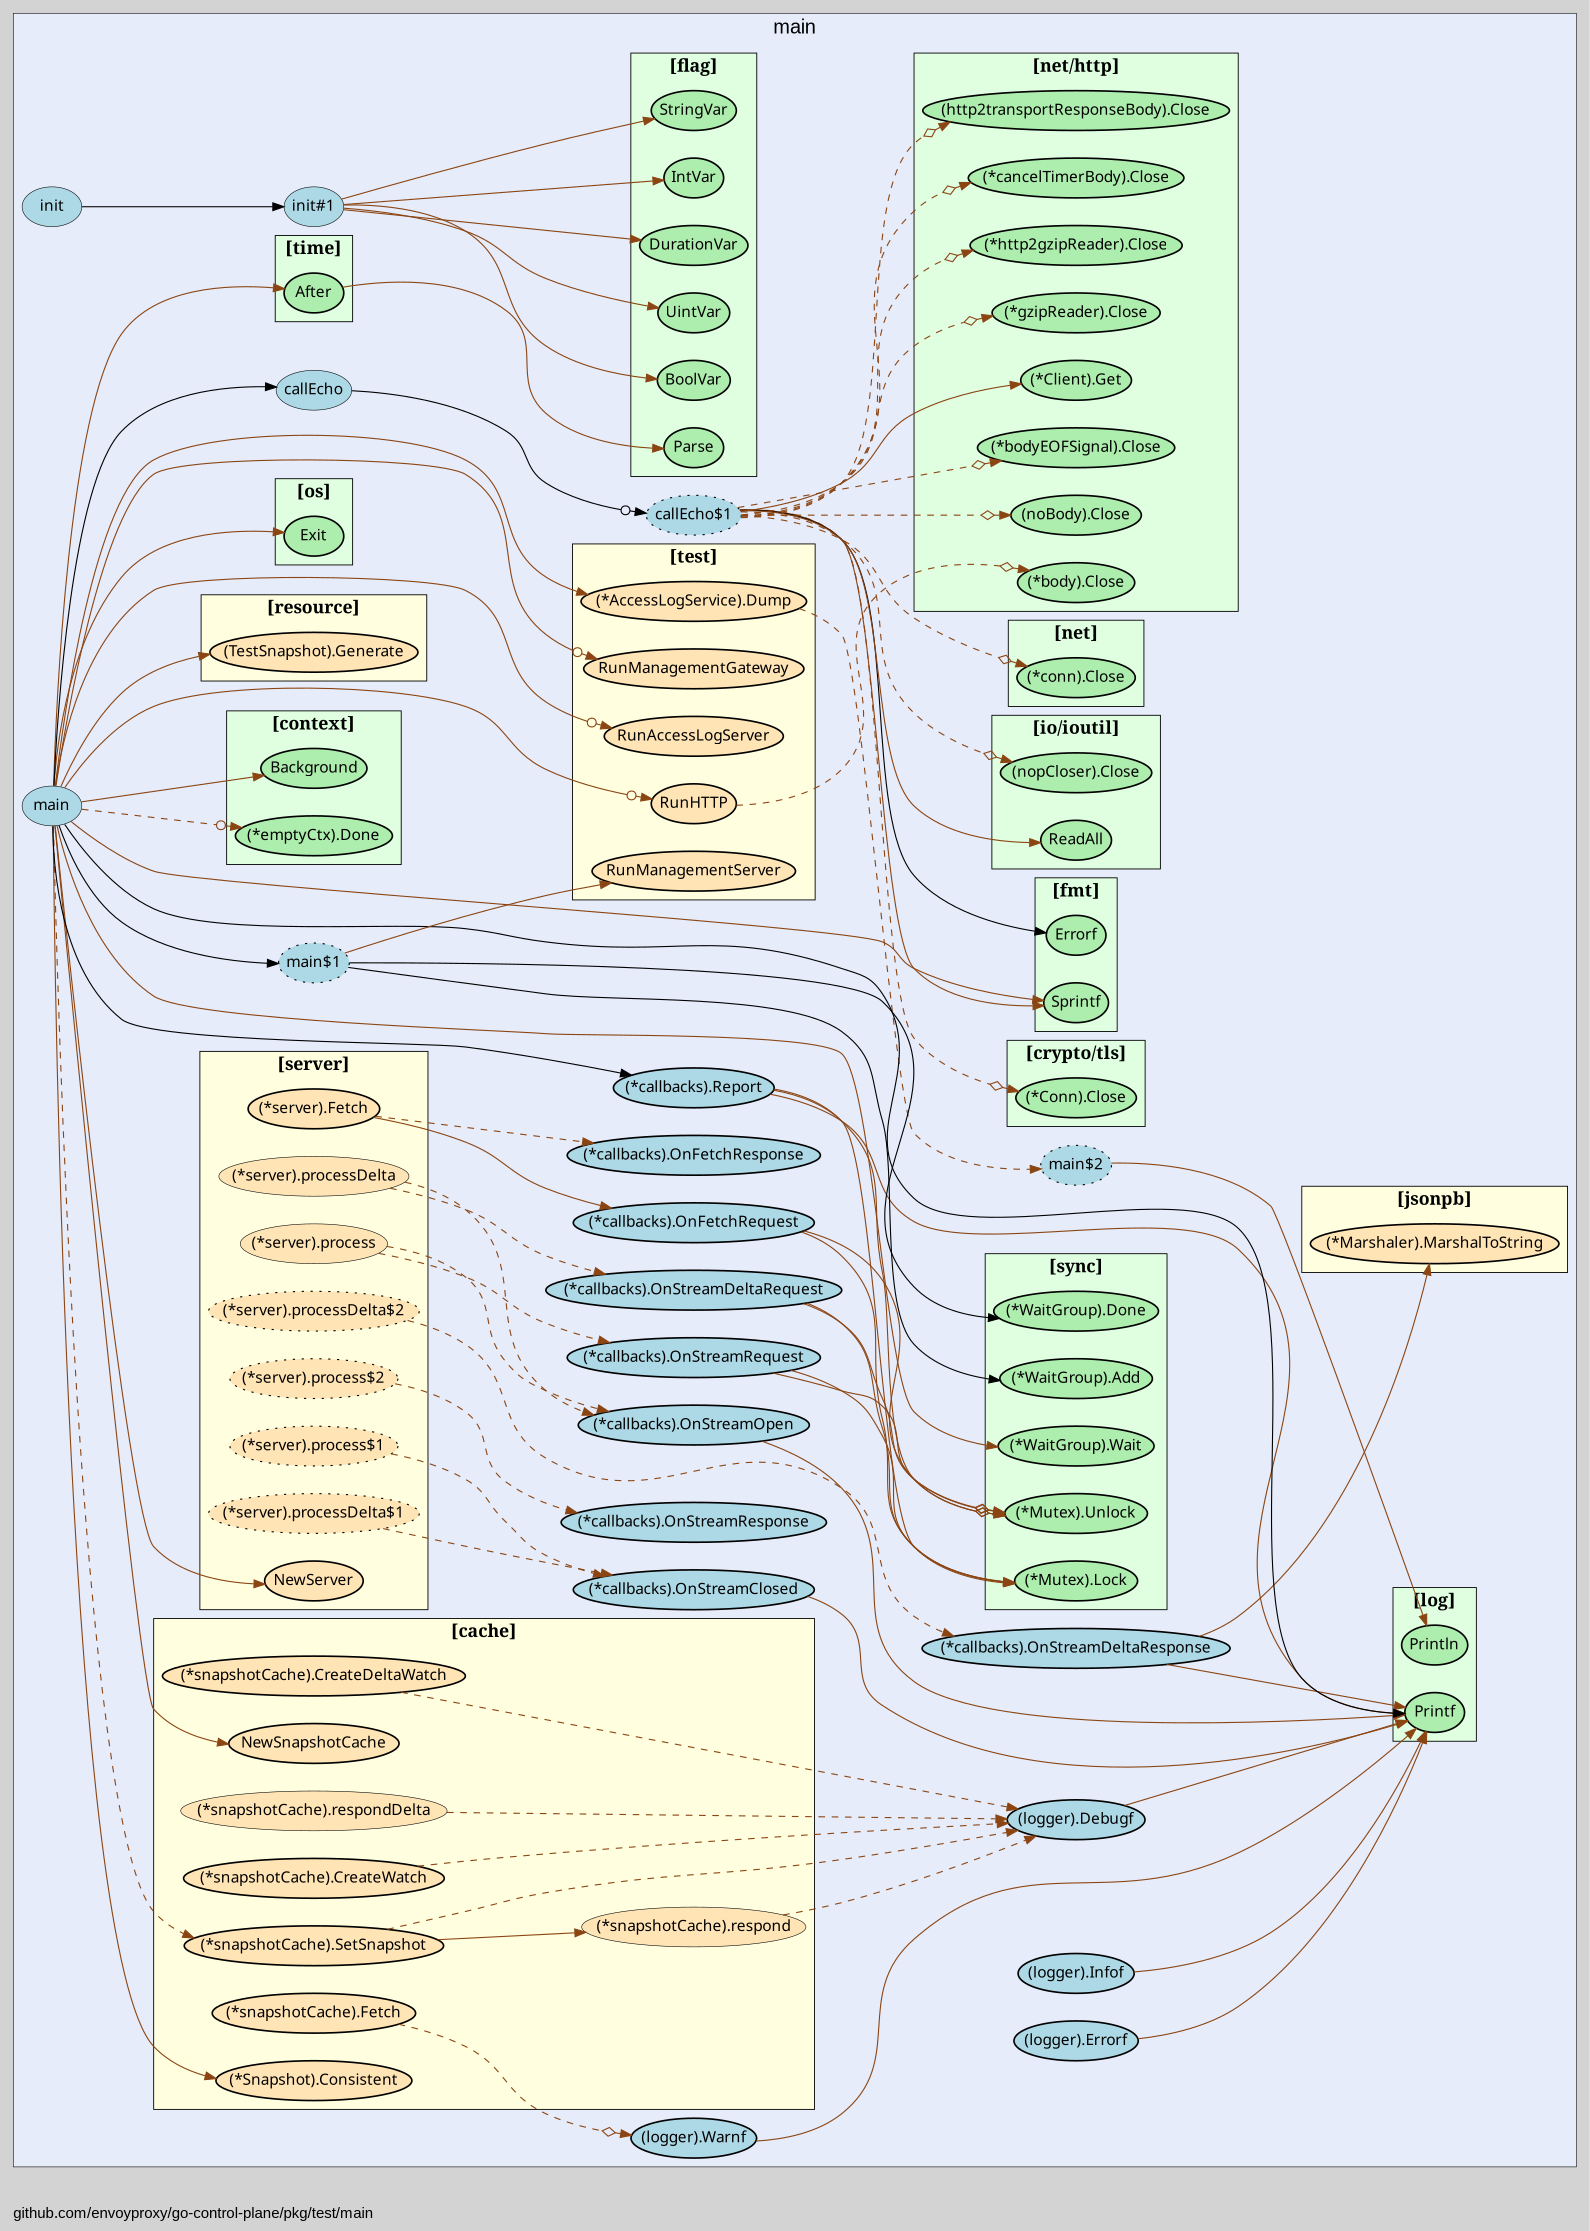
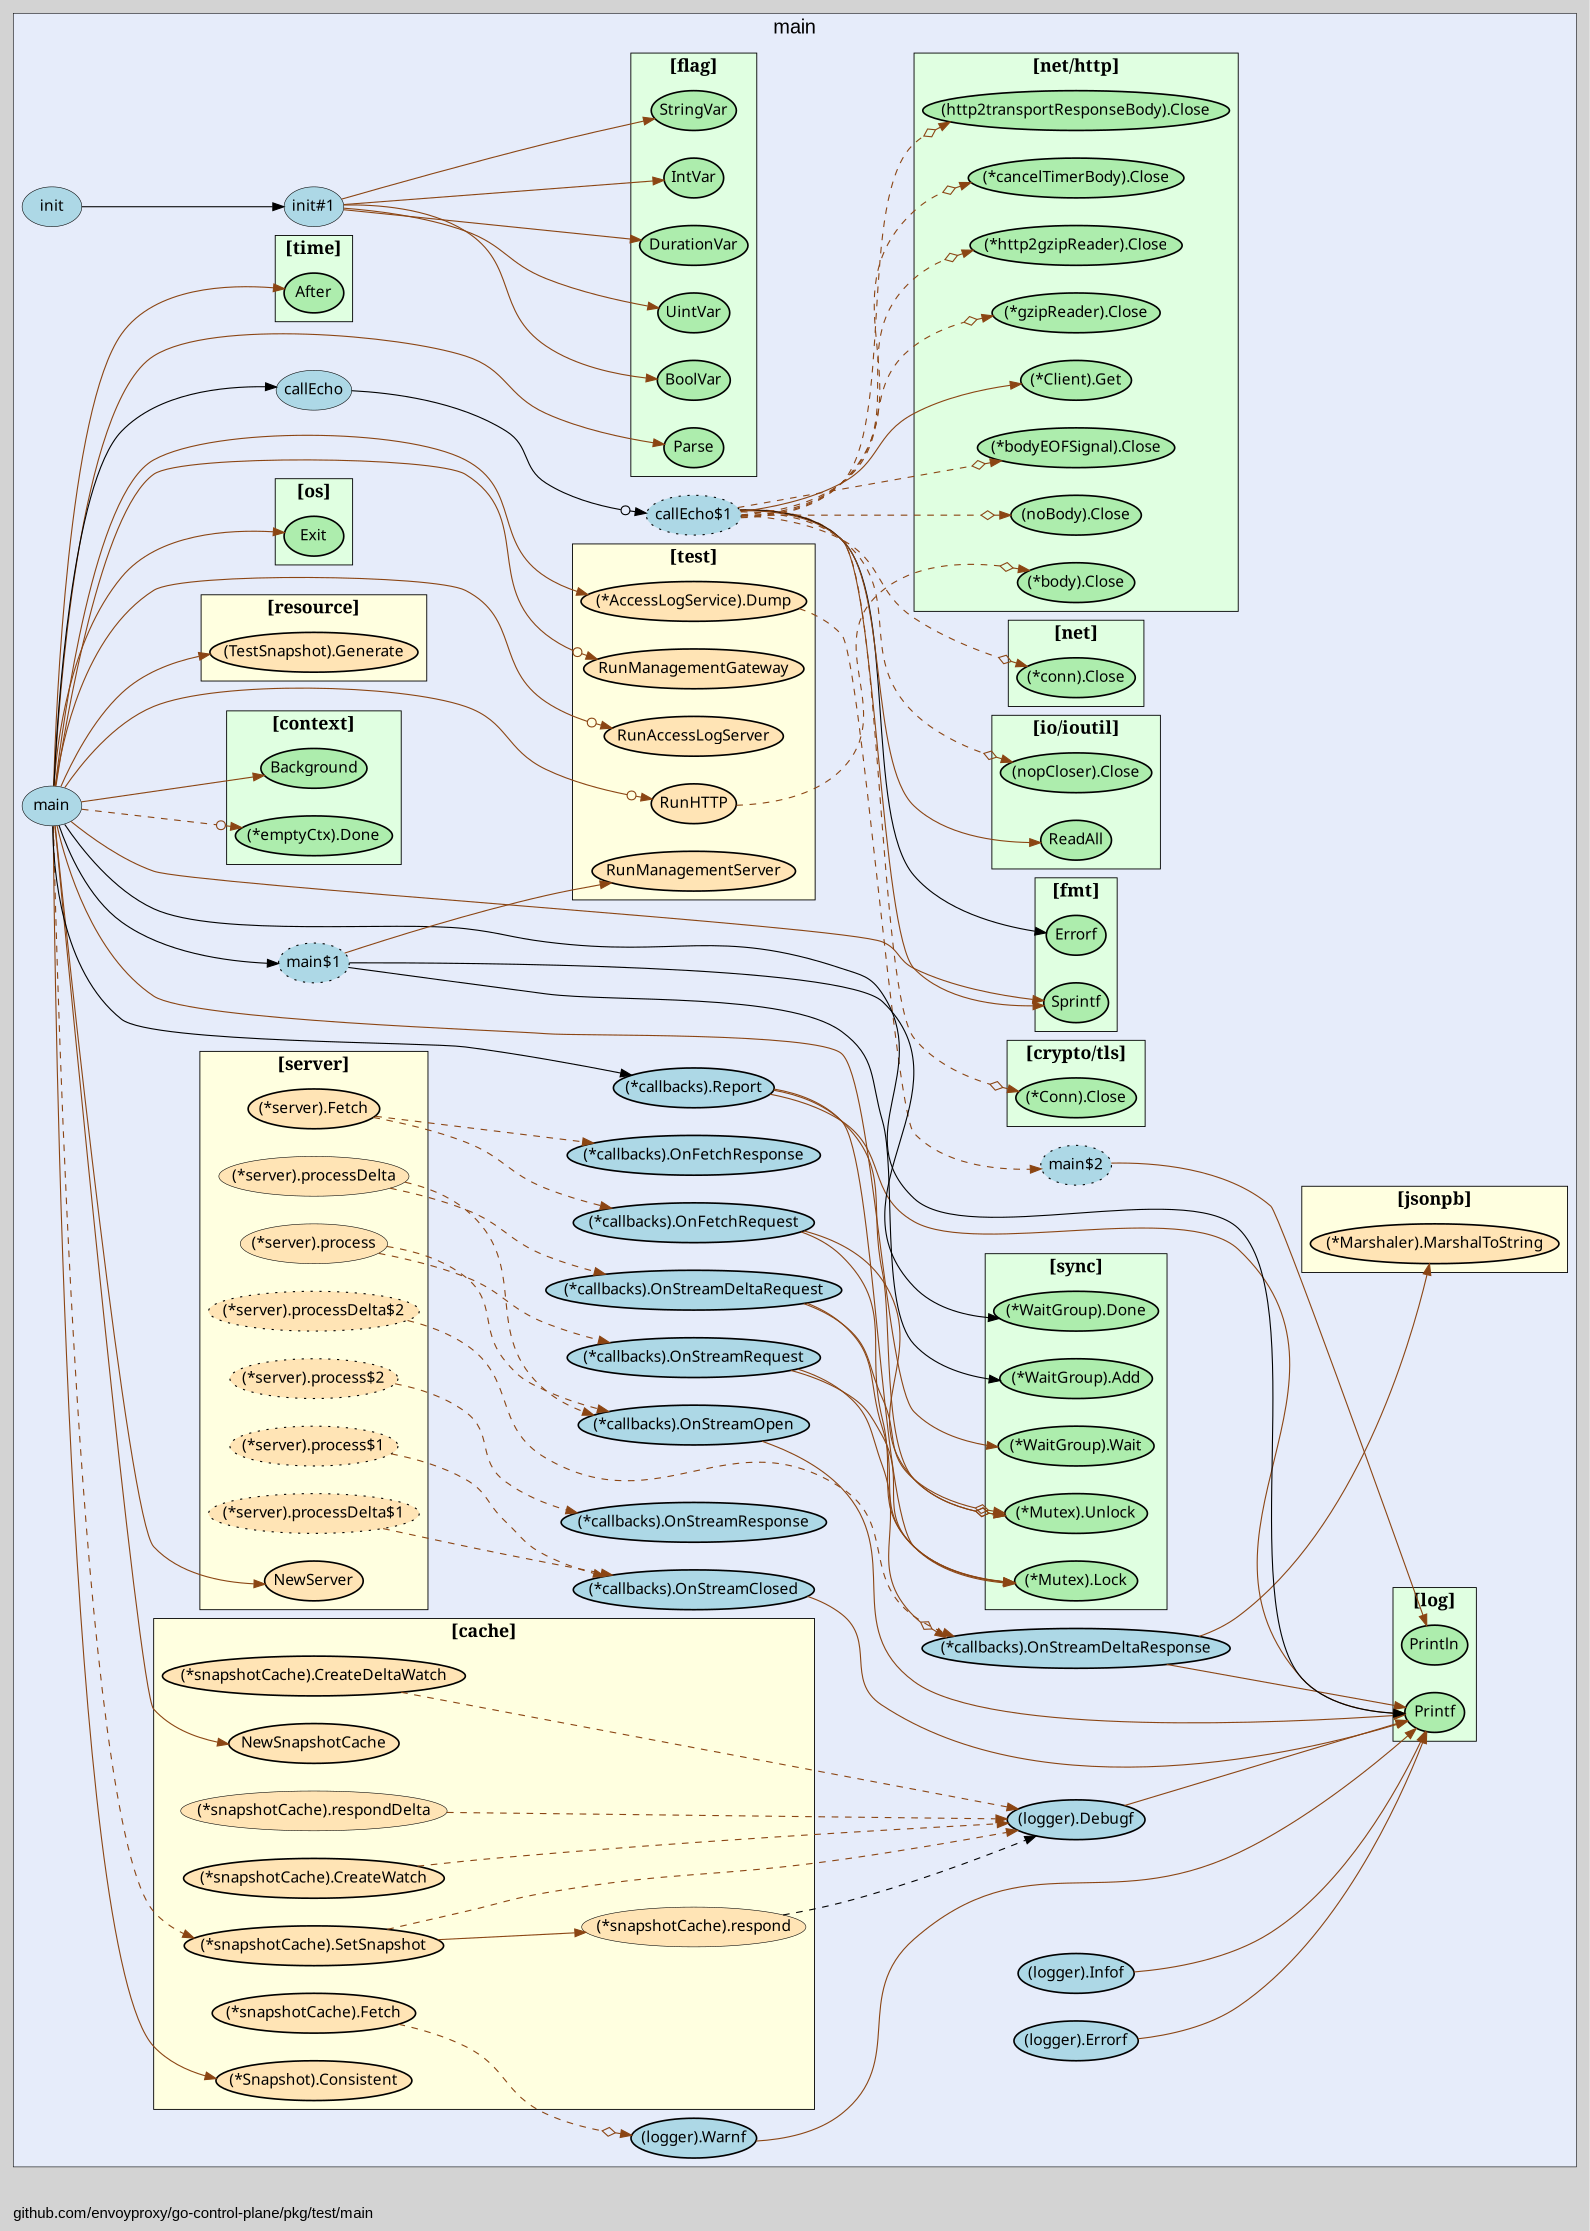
edge "After" -> "Parse": now "main" -> "Parse"
edge "(*server).Fetch" -> "(*callbacks).OnFetchRequest": style solid -> dashed
edge "(*callbacks).OnStreamRequest" -> "(*Mutex).Unlock": now "(*callbacks).OnStreamRequest" -> "(*callbacks).OnStreamDeltaResponse"
edge "(*snapshotCache).respond" -> "(logger).Debugf": color saddlebrown -> black
